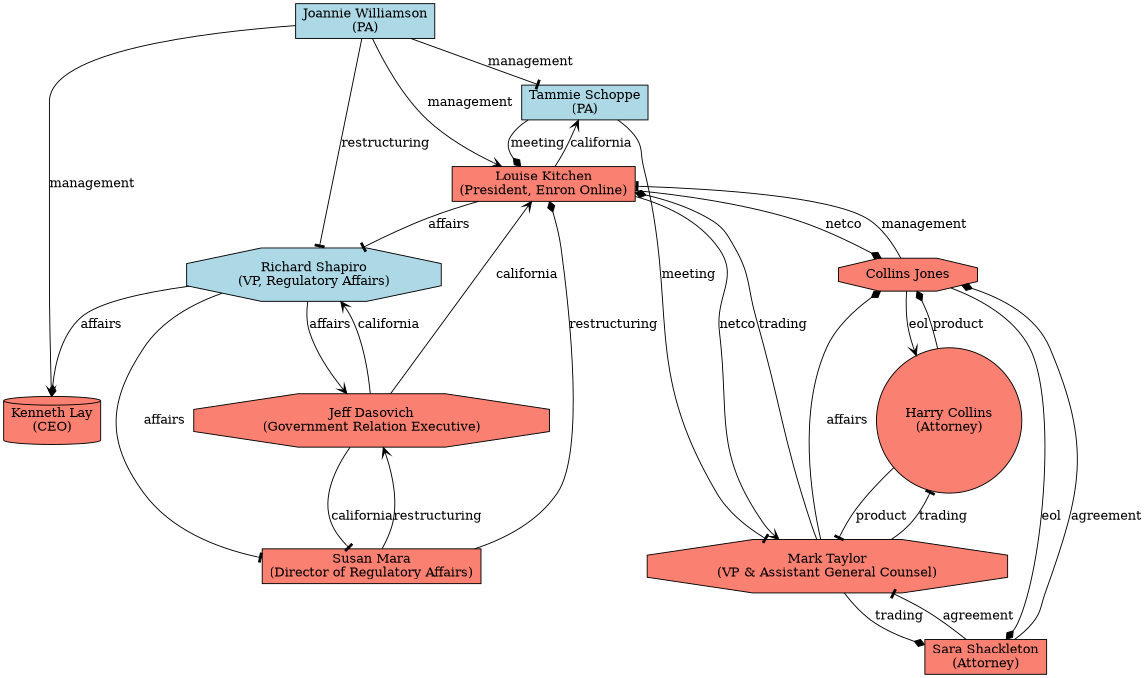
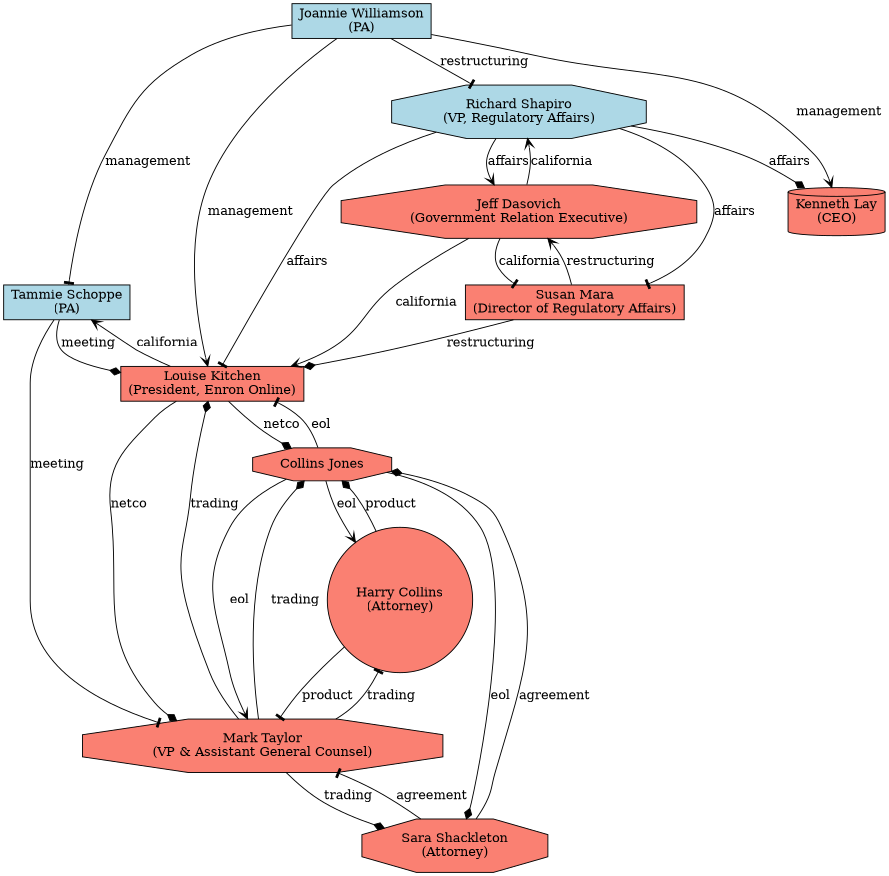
edge "Louise Kitchen (President, Enron Online)" -> "Richard Shapiro (VP, Regulatory Affairs)": reversed
edge "Collins Jones" -> "Louise Kitchen (President, Enron Online)": label "management" -> "eol"
edge "Louise Kitchen (President, Enron Online)" -> "Mark Taylor (VP & Assistant General Counsel)": arrowhead vee -> diamond
edge "Mark Taylor (VP & Assistant General Counsel)" -> "Collins Jones": label "affairs" -> "trading"
edge "Collins Jones" -> "Mark Taylor (VP & Assistant General Counsel)": added, label "eol"
node "Sara Shackleton (Attorney)": shape box -> octagon
